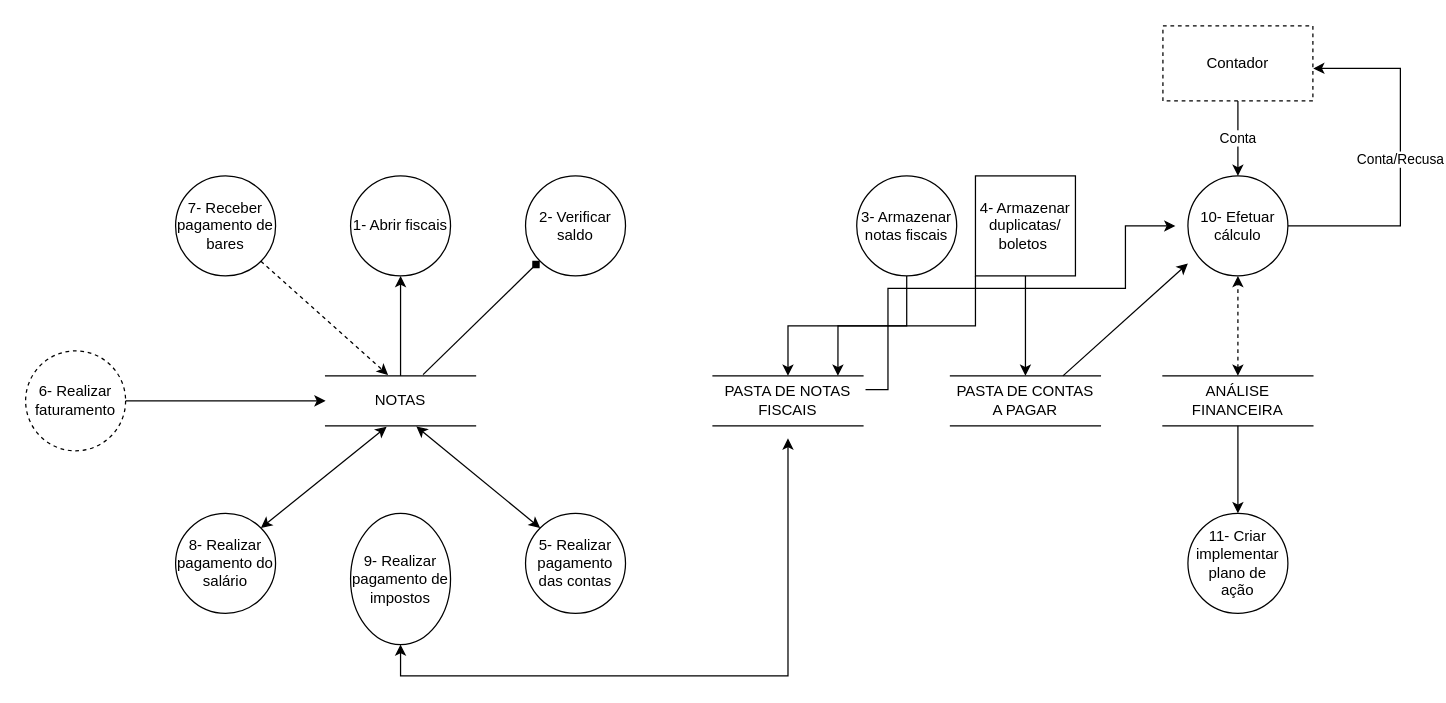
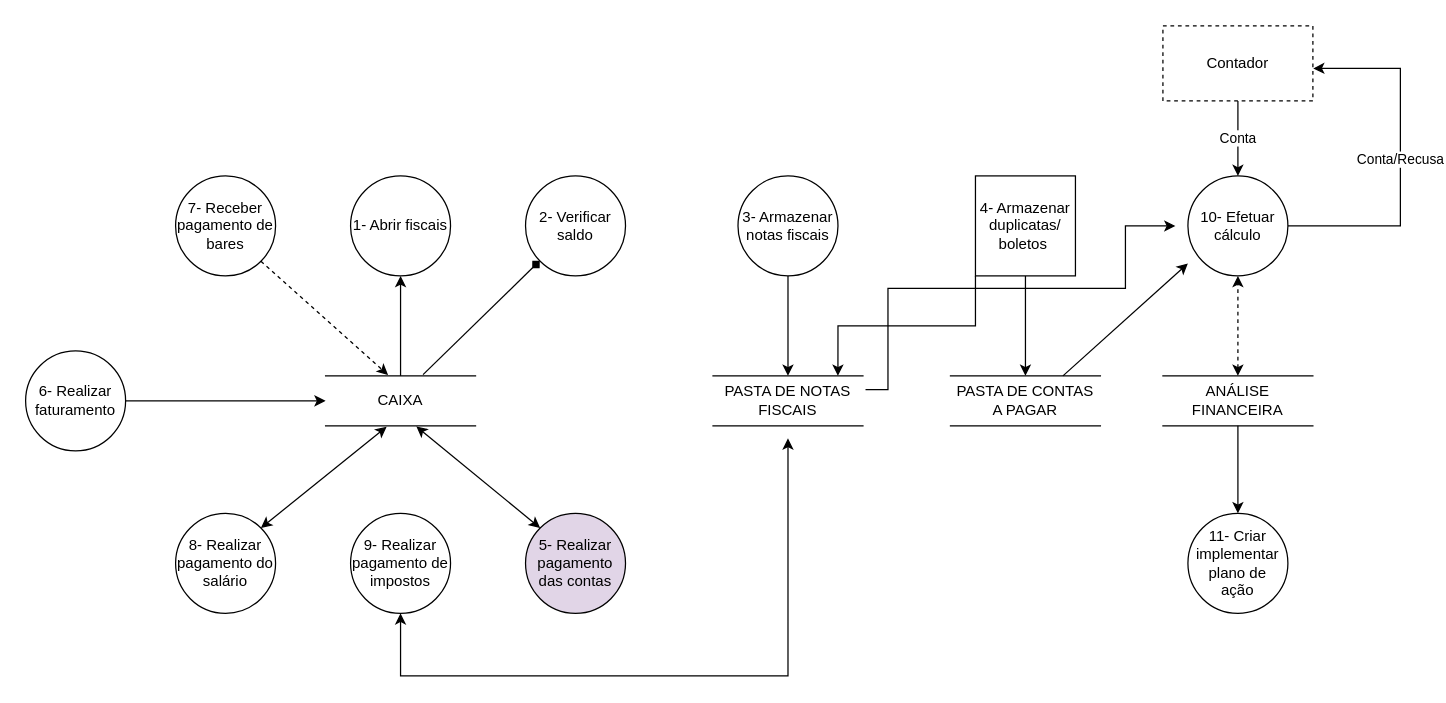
node "3- Armazenar notas fiscais": moved (907, 226) -> (788, 226)
node "6- Realizar faturamento": style dashed -> solid
node "NOTAS": label "NOTAS" -> "CAIXA"
node "5- Realizar pagamento das contas": fillcolor #ffffff -> #e1d5e7
node "9- Realizar pagamento de impostos": size 100x131 -> 100x100
